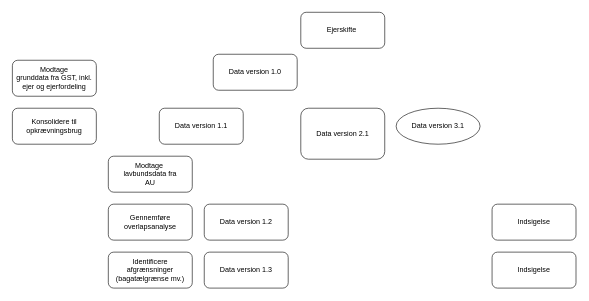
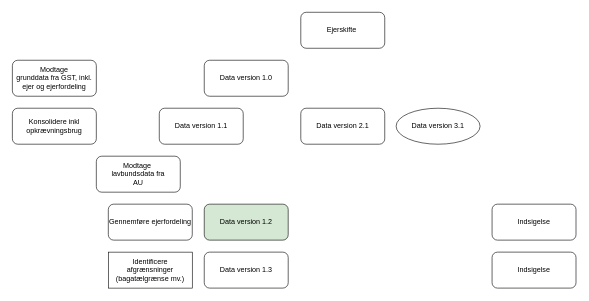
node "Data version 1.0": moved (255, 72) -> (246, 78)
node "Konsolidere til opkrævningsbrug": label "Konsolidere til opkrævningsbrug" -> "Konsolidere inkl opkrævningsbrug"
node "Data version 2.1": size 84x51 -> 84x36
node "Modtage lavbundsdata fra AU": moved (150, 174) -> (138, 174)
node "Gennemføre overlapsanalyse": label "Gennemføre overlapsanalyse" -> "Gennemføre ejerfordeling"
node "Data version 1.2": fillcolor #ffffff -> #d5e8d4
node "Identificere afgrænsninger (bagatælgrænse mv.)": shape rounded rectangle -> rectangle
